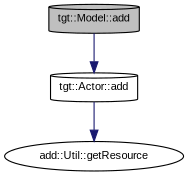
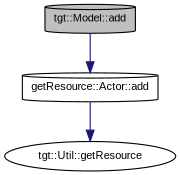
node "tgt::Actor::add": label "tgt::Actor::add" -> "getResource::Actor::add"
node "add::Util::getResource": label "add::Util::getResource" -> "tgt::Util::getResource"
